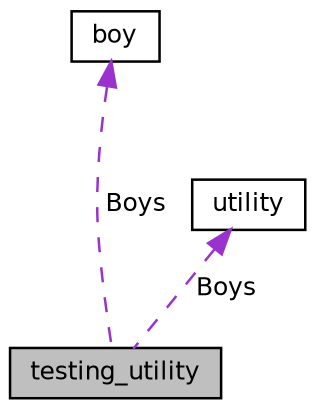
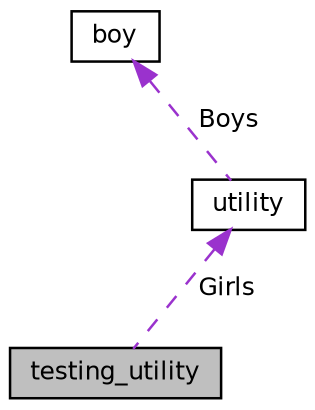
edge "testing_utility" -> "boy": now "utility" -> "boy"
edge "testing_utility" -> "utility": label " Boys" -> " Girls"
